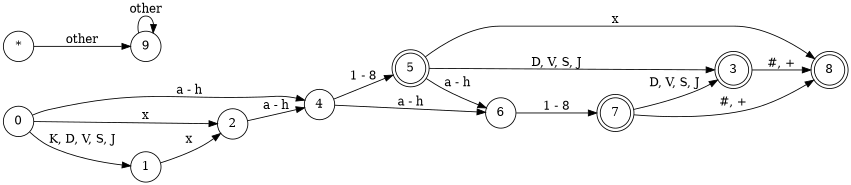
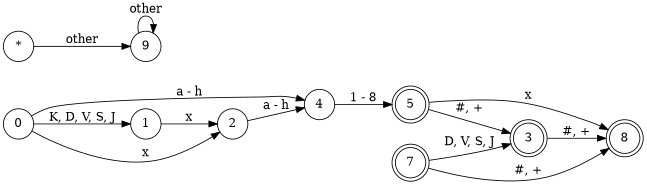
edge "5" -> "3": label "D, V, S, J" -> "#, +"
node "6": removed
